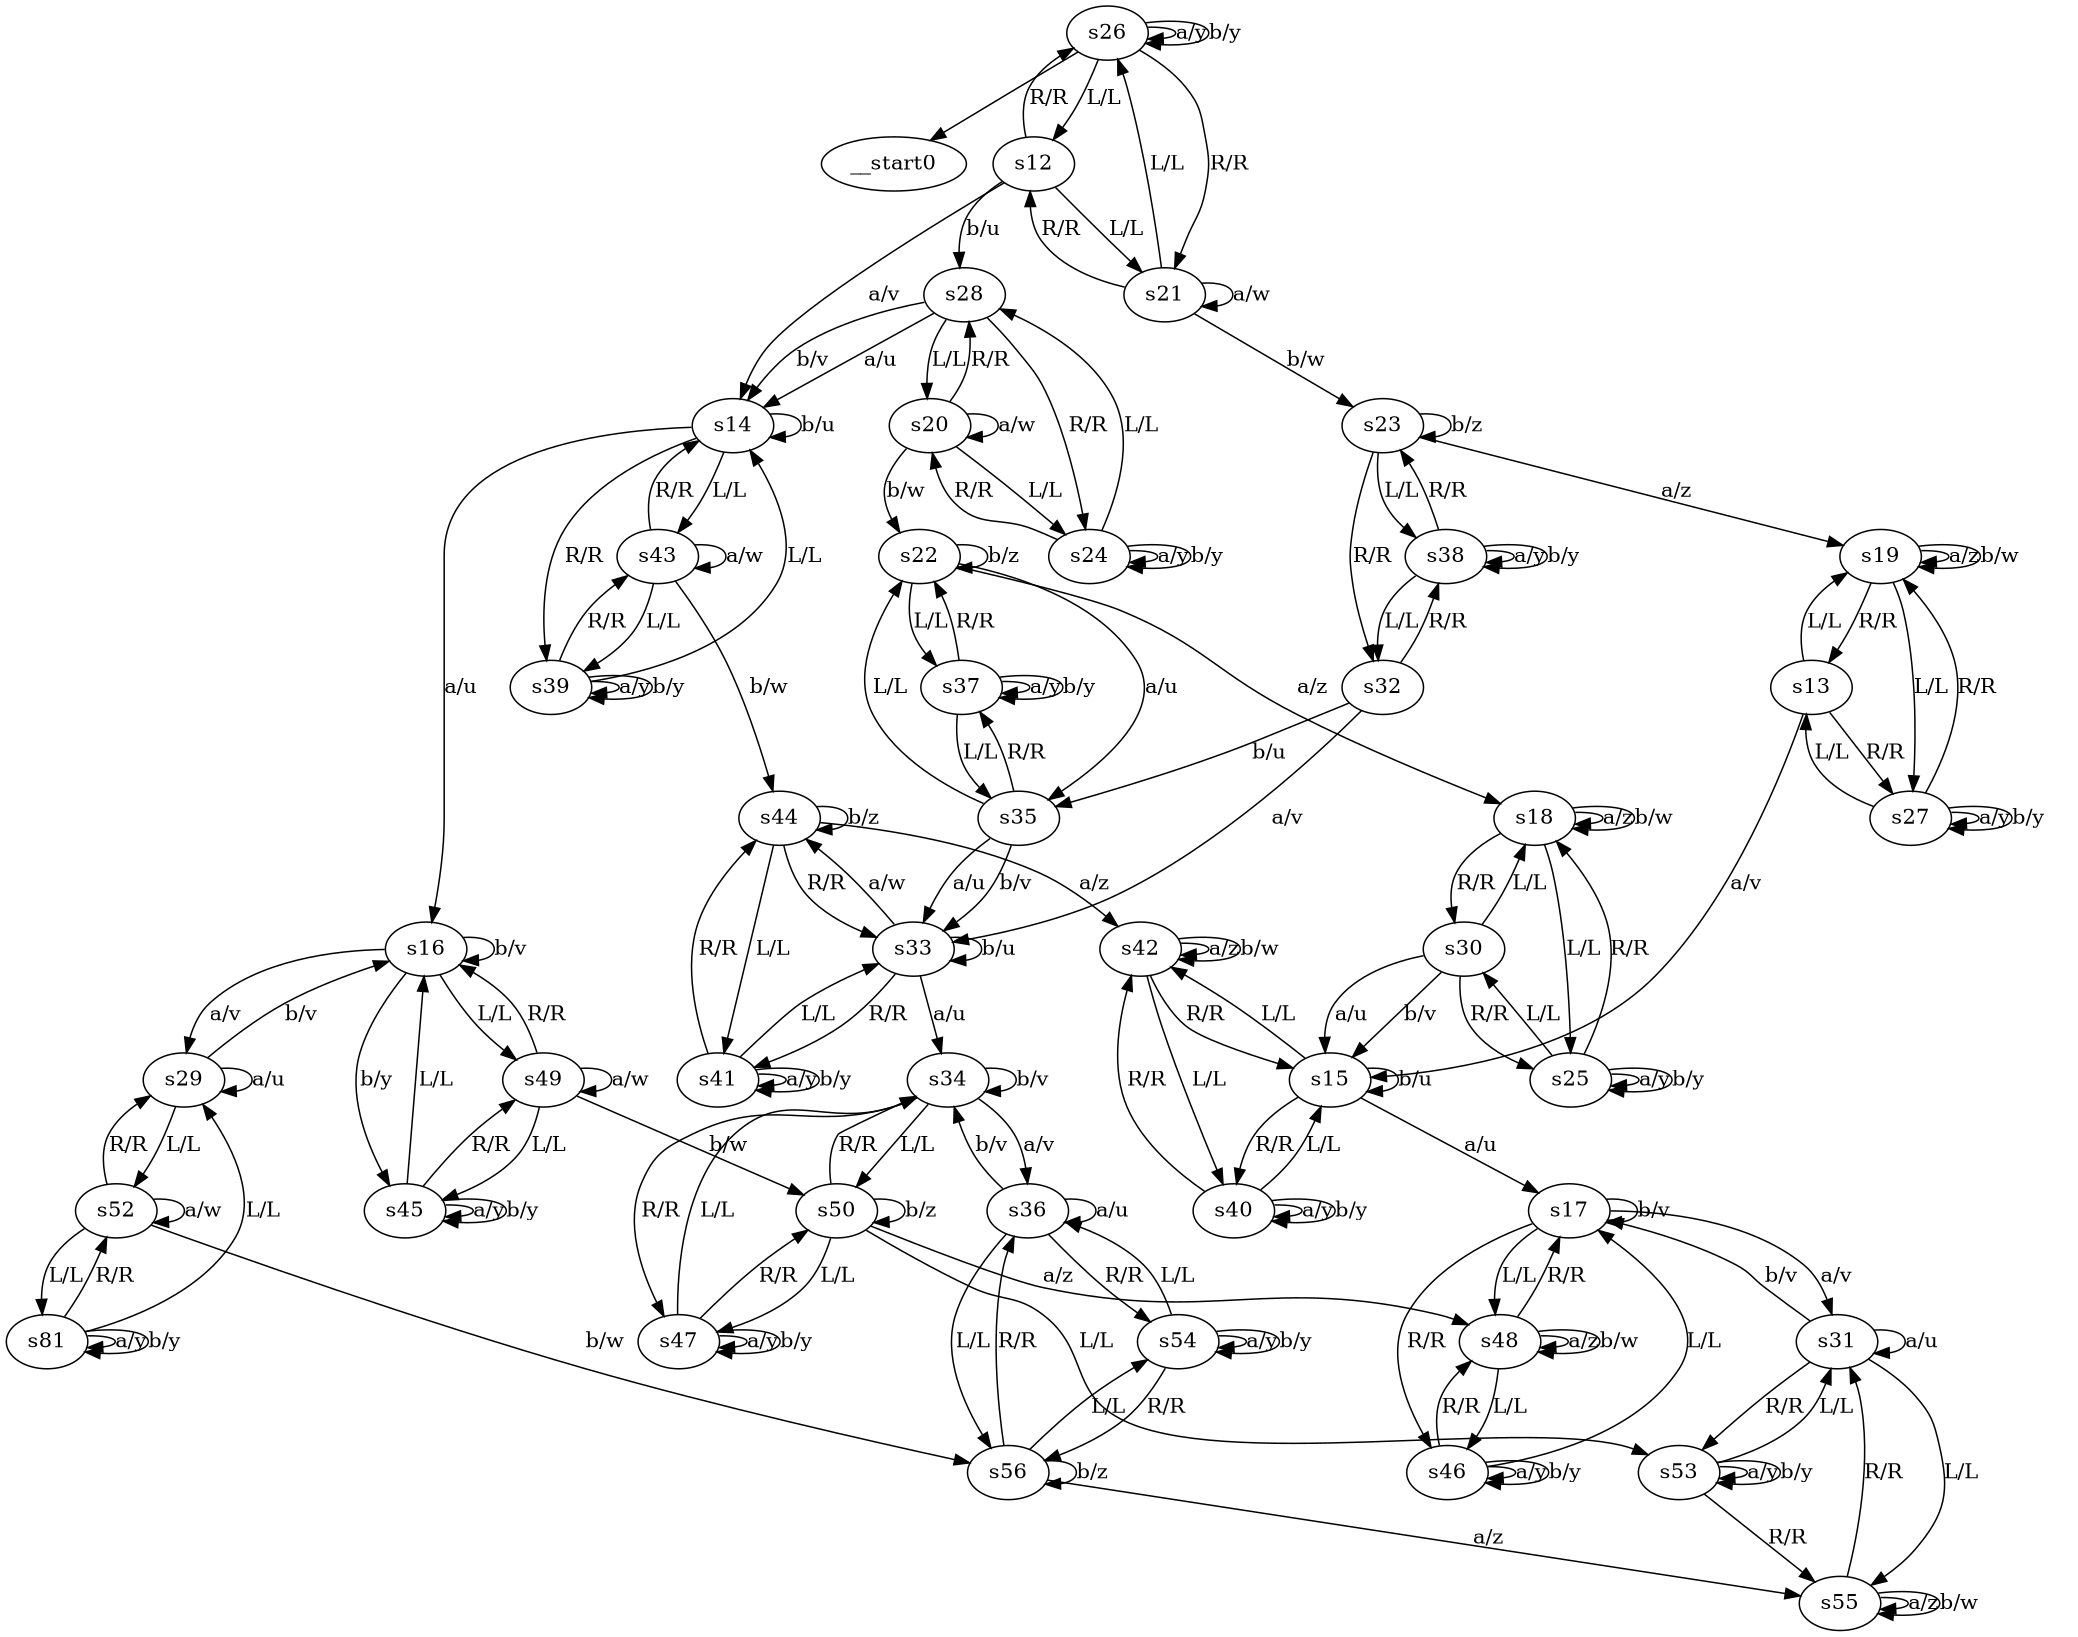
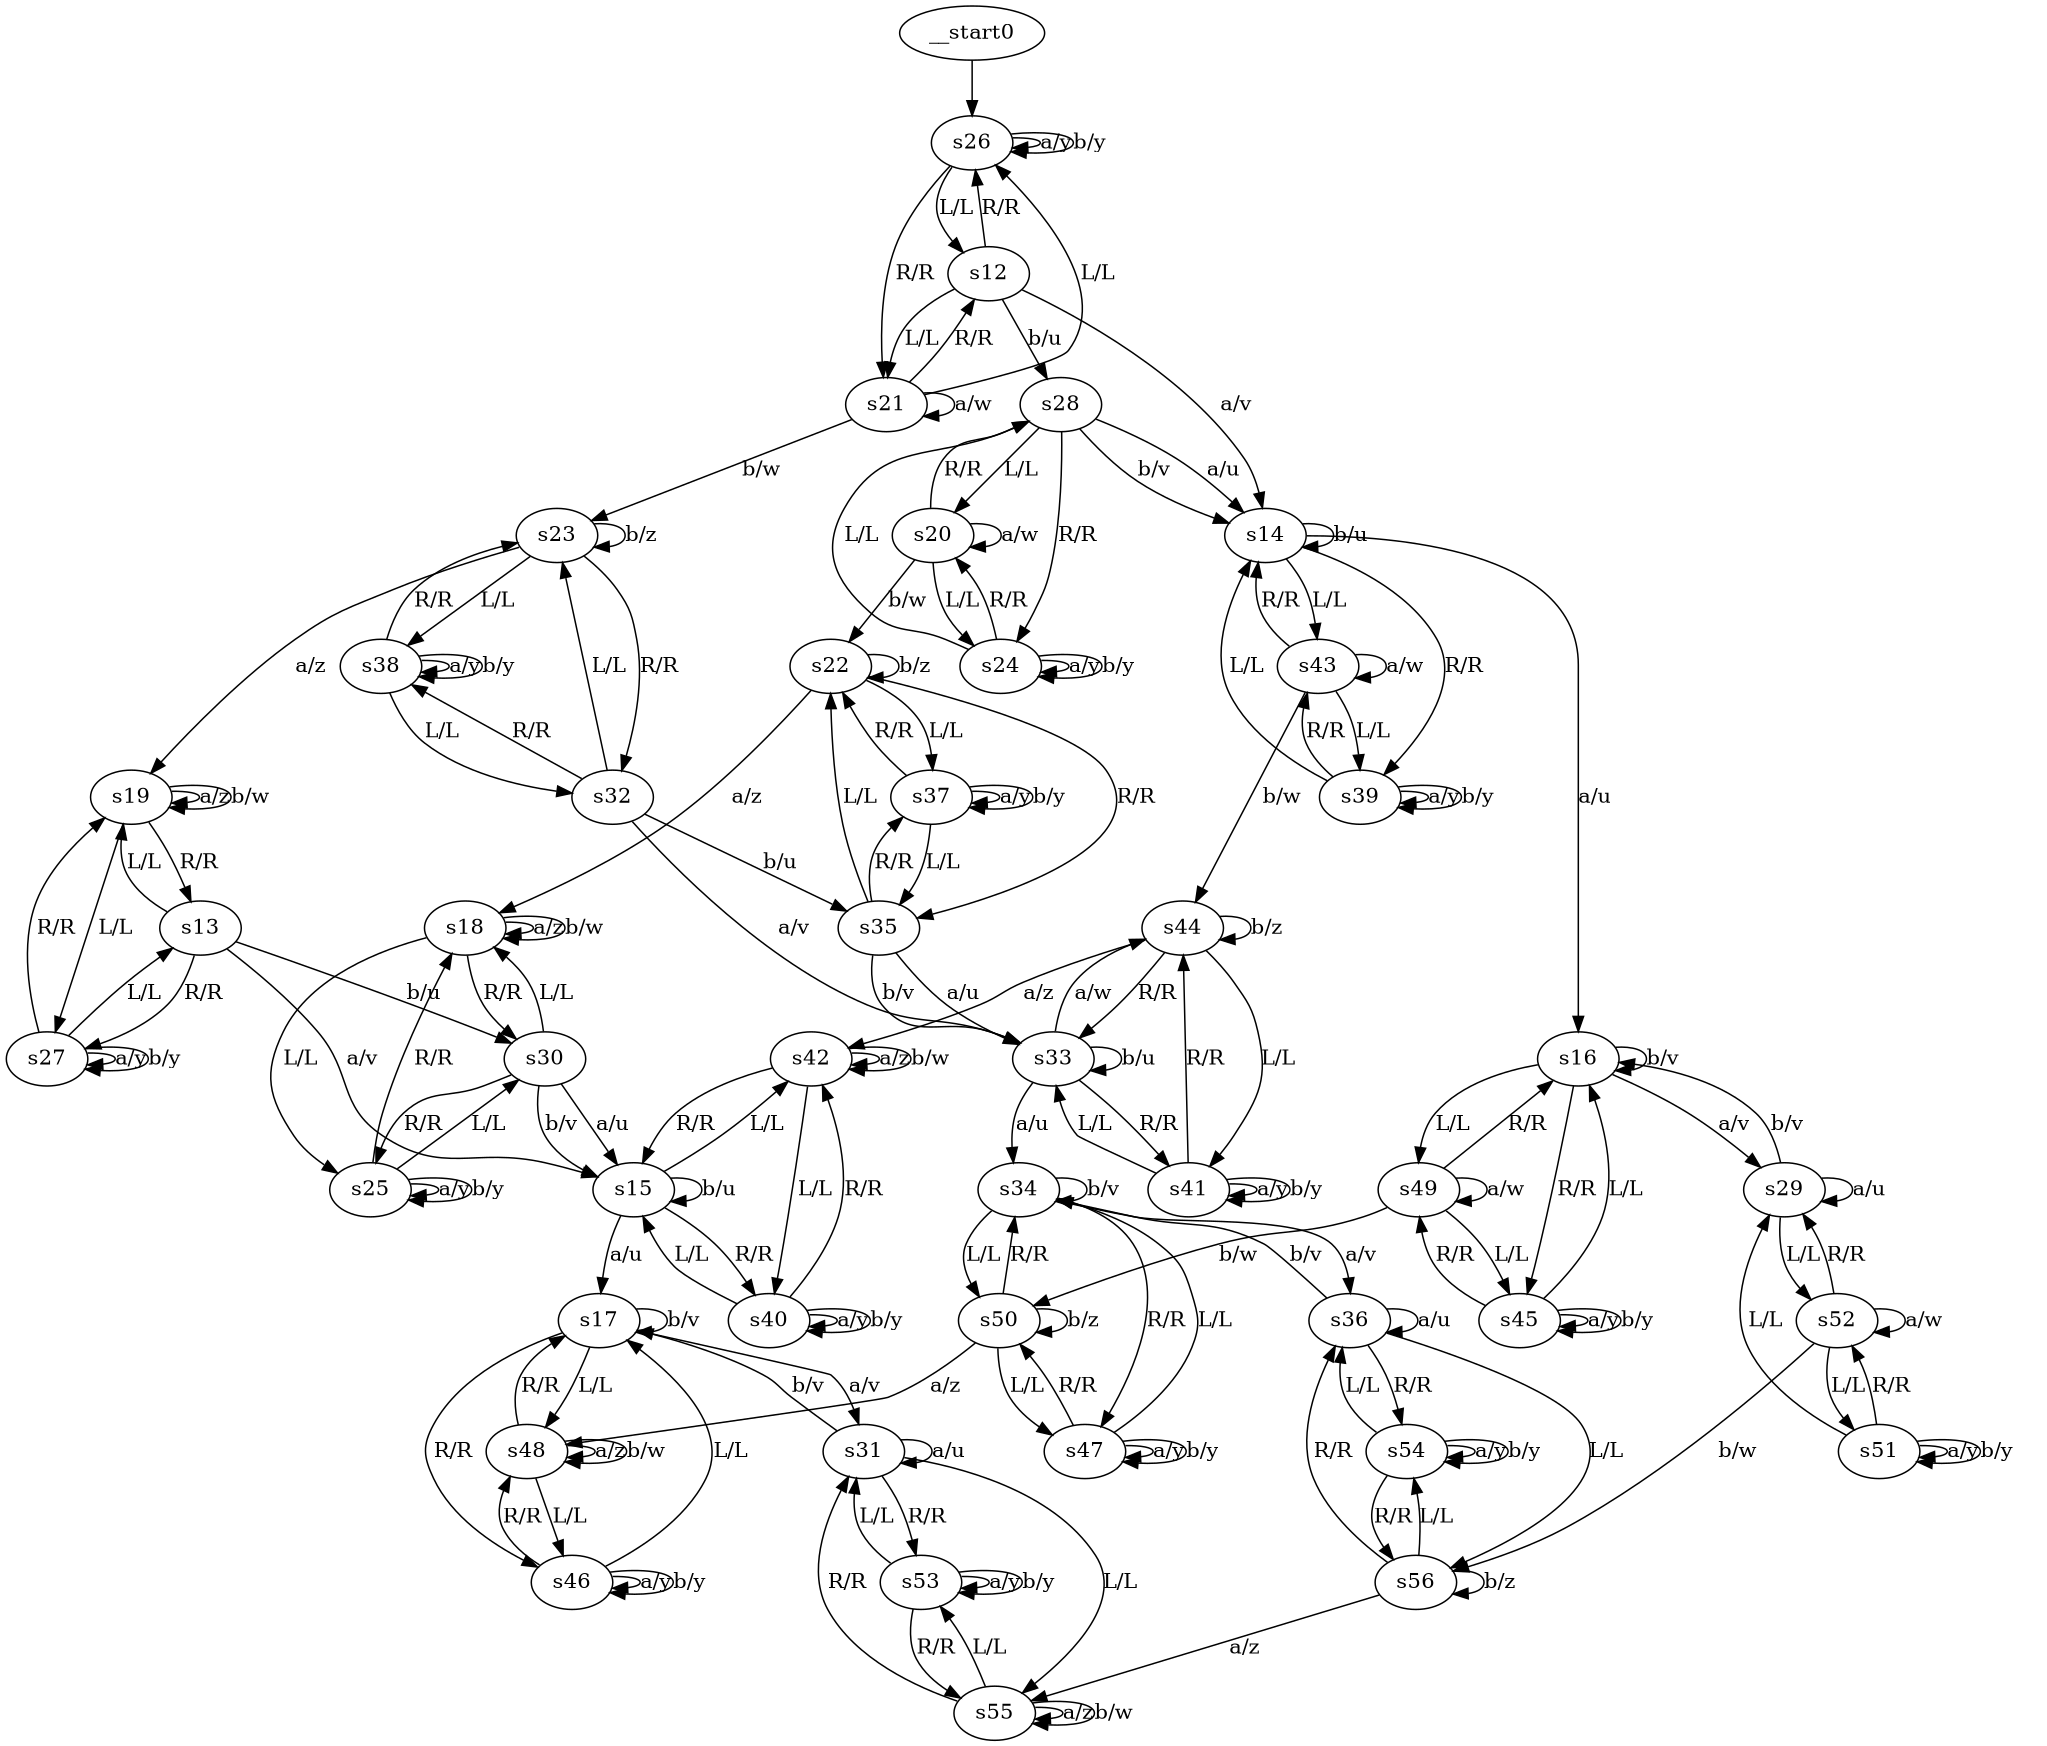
edge "s26" -> "__start0": reversed
edge "s32" -> "s23": added, label "L/L"
edge "s22" -> "s35": label "a/u" -> "R/R"
edge "s13" -> "s30": added, label "b/u"
edge "s16" -> "s45": label "b/y" -> "R/R"
node "s81": label "s81" -> "s51"
edge "s50" -> "s53": now "s55" -> "s53"
